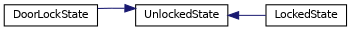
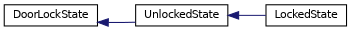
edge "DoorLockState" -> "UnlockedState": reversed
